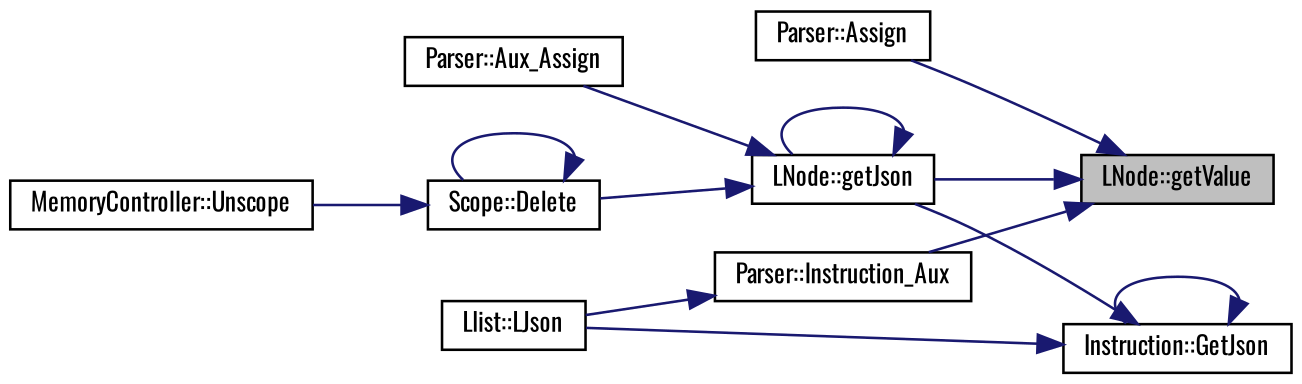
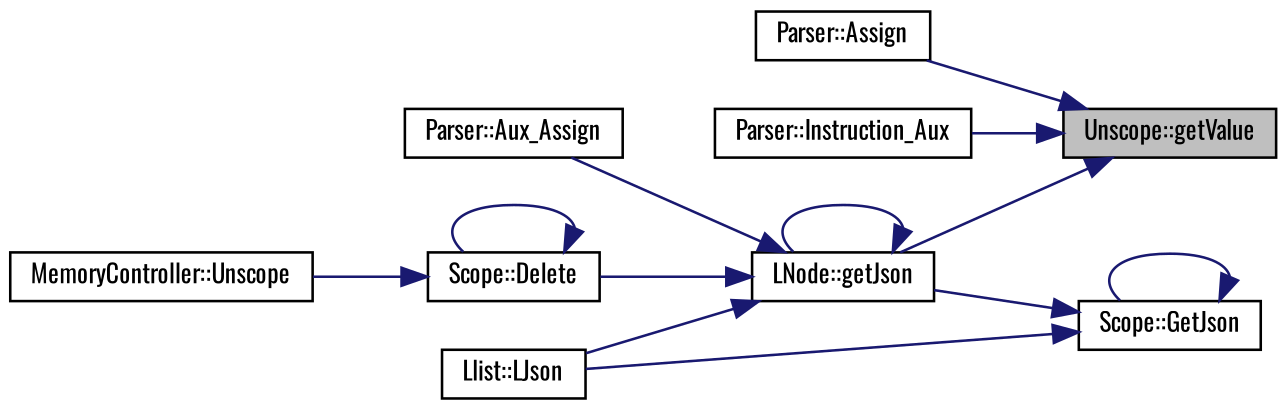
node "LNode::getValue": label "LNode::getValue" -> "Unscope::getValue"
edge "Llist::LJson" -> "Parser::Instruction_Aux": now "Llist::LJson" -> "LNode::getJson"
node "Instruction::GetJson": label "Instruction::GetJson" -> "Scope::GetJson"
